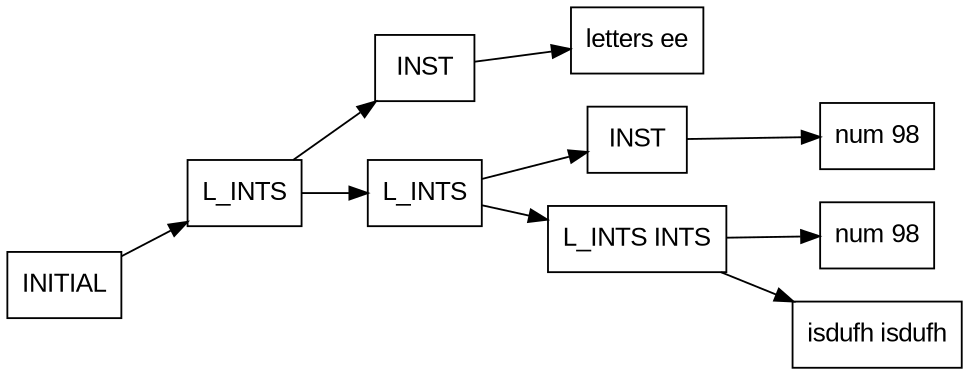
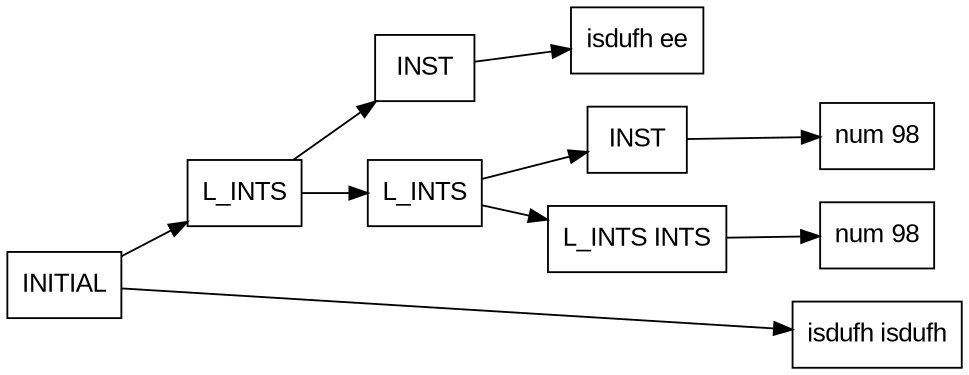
node "letters ee": label "letters ee" -> "isdufh ee"
edge "L_INTS INTS" -> "isdufh isdufh": now "INITIAL" -> "isdufh isdufh"
